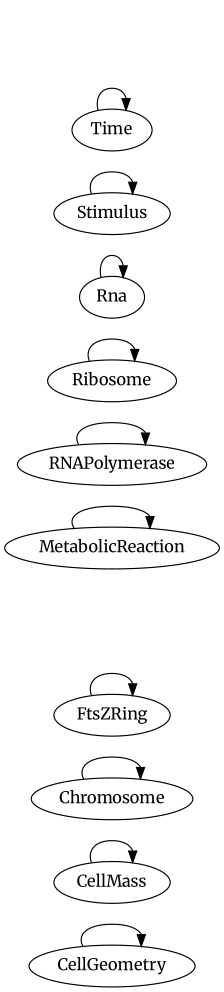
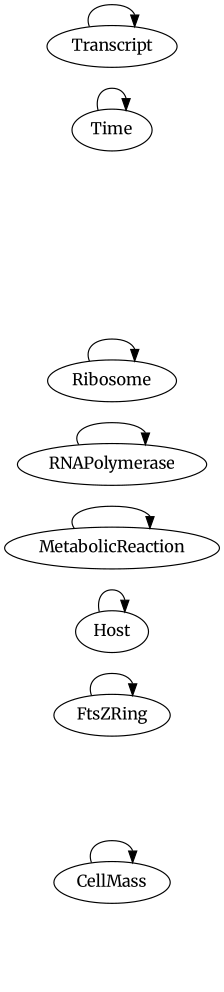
node "Transcript": added
node "Stimulus": removed
node "Rna": removed
node "Host": added
node "Chromosome": removed
node "CellGeometry": removed
